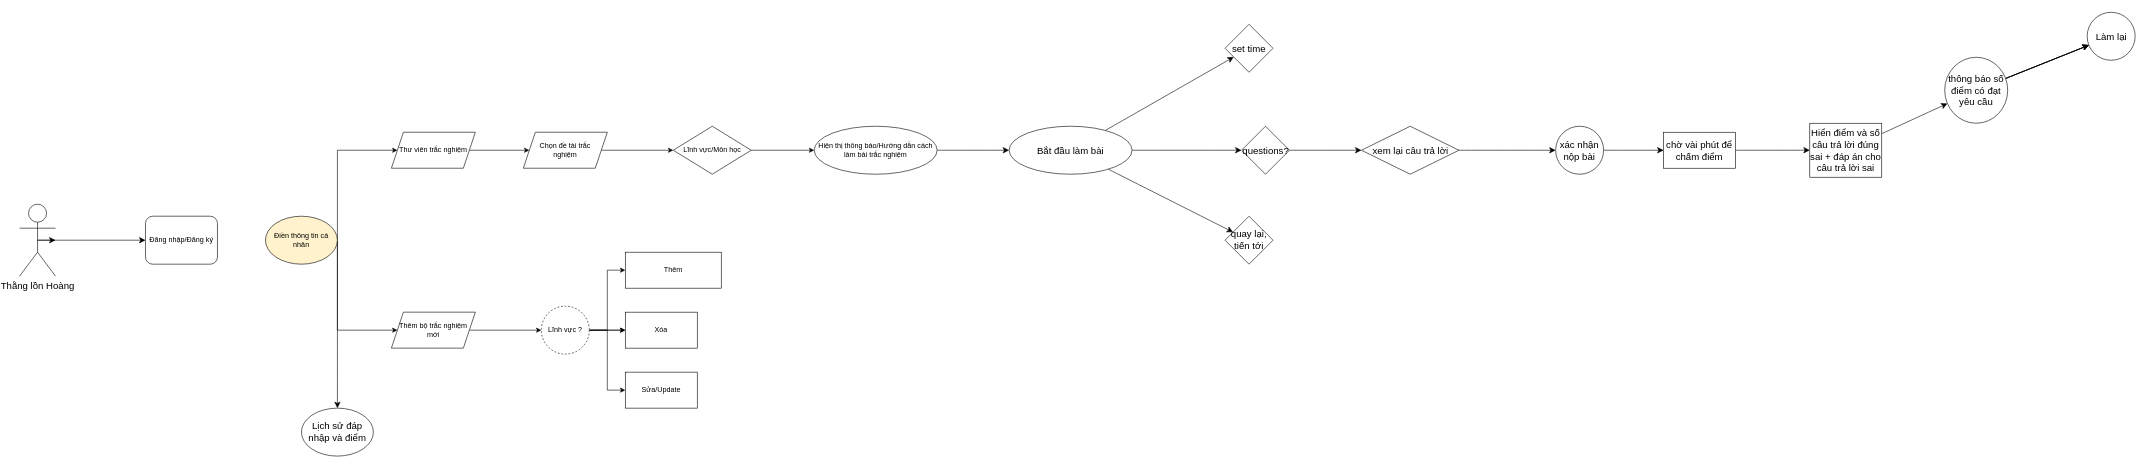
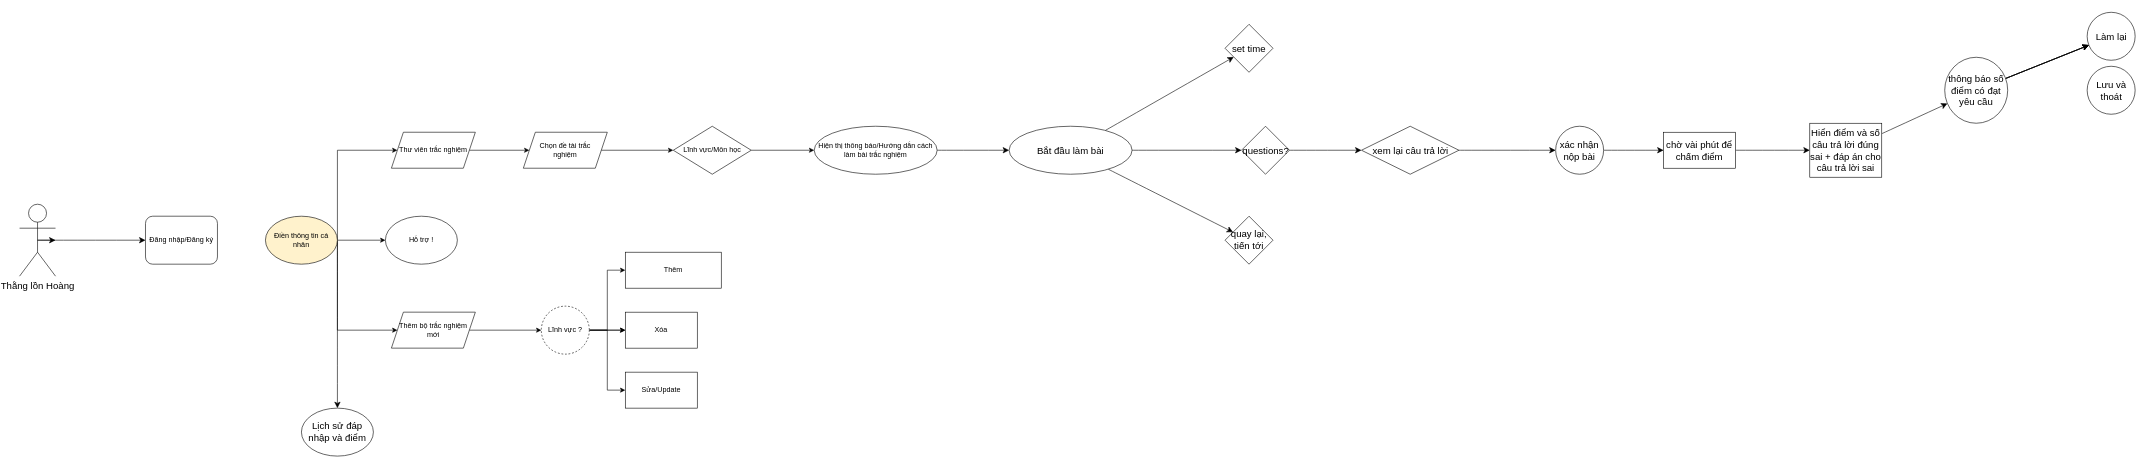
node "Lưu và thoát": added
edge "Điền thông tin cá nhân" -> "Hỗ trợ !": added
node "Hỗ trợ !": added
